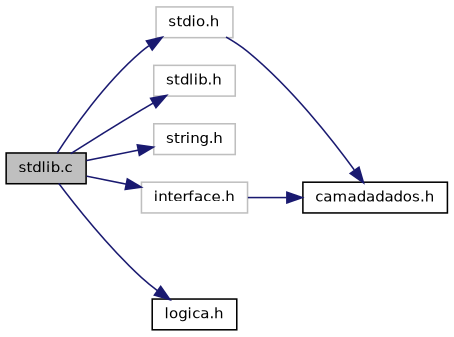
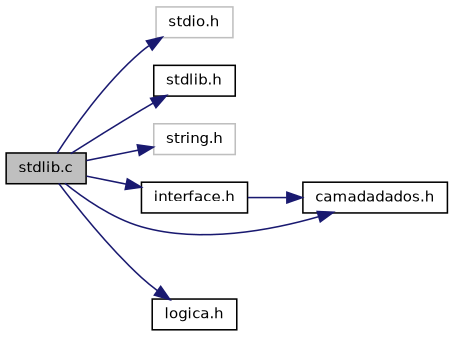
node "stdlib.h": color grey75 -> black
edge "stdio.h" -> "camadadados.h": now "stdlib.c" -> "camadadados.h"
node "interface.h": color grey75 -> black
